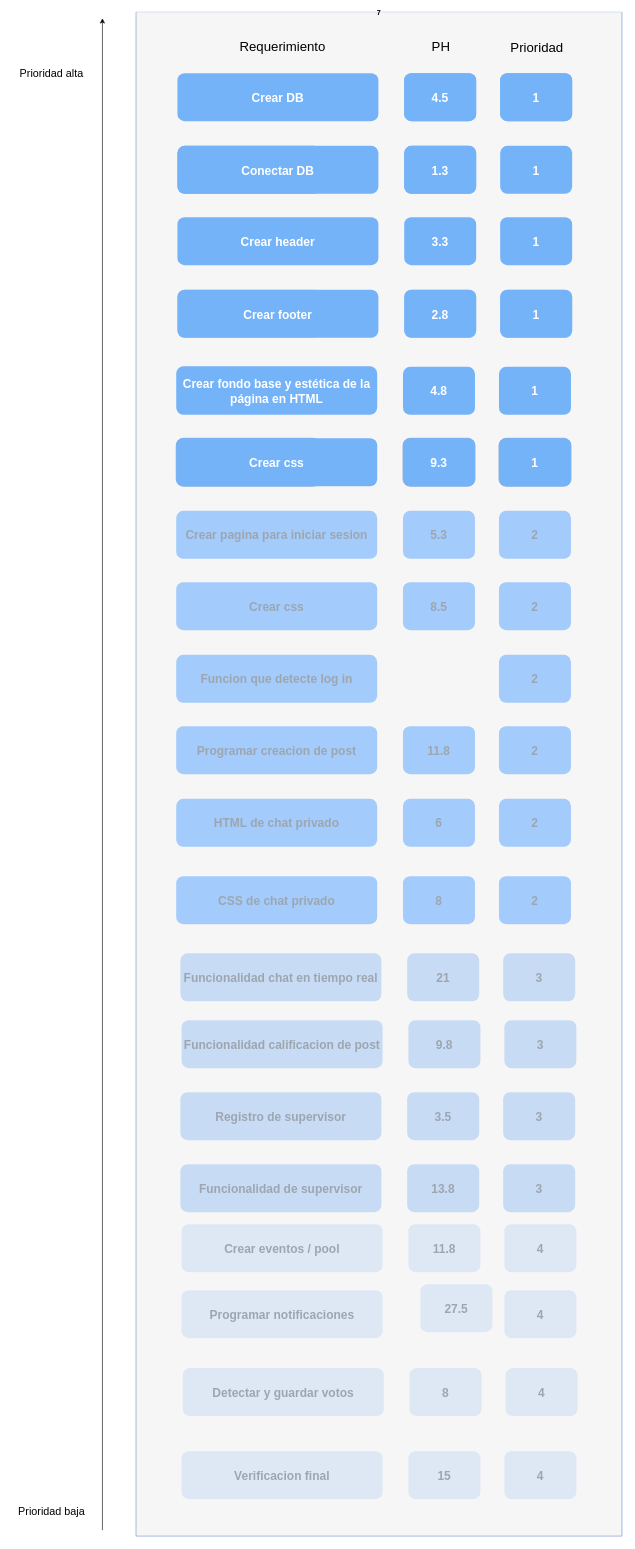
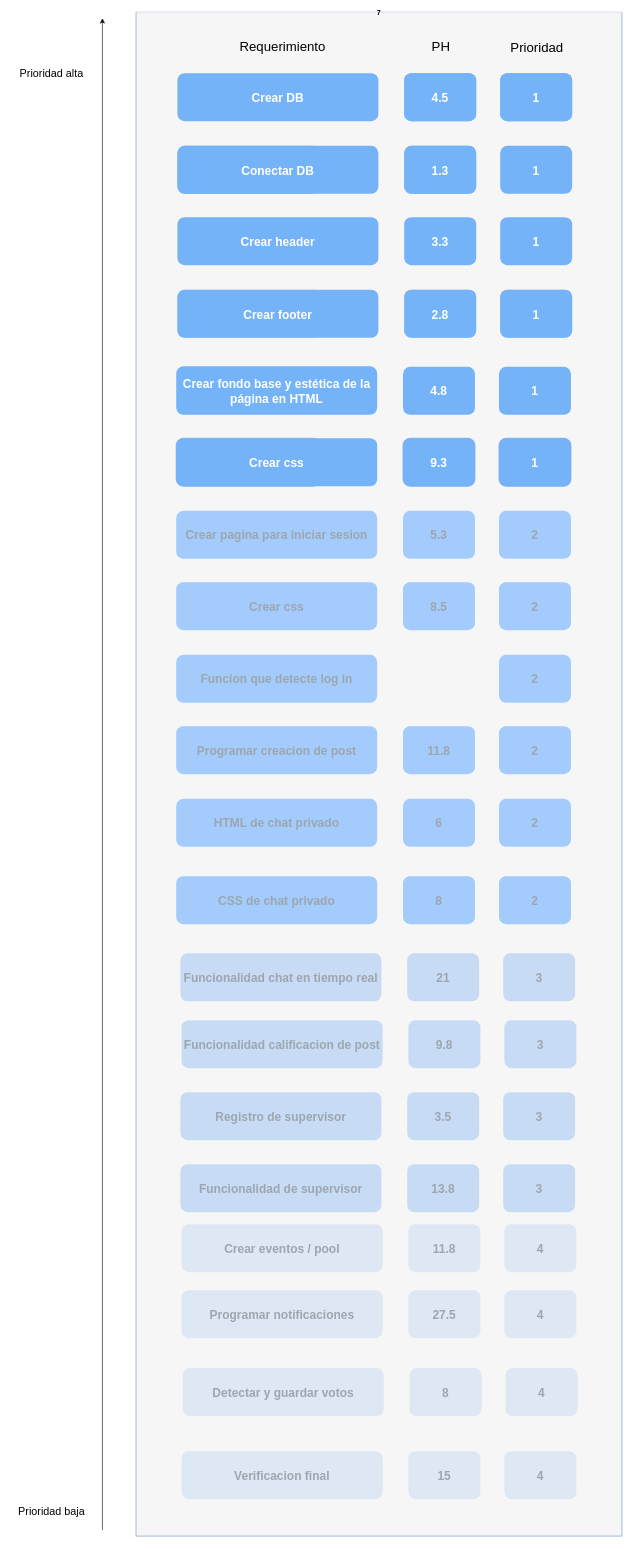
node "27.5": moved (456, 1308) -> (444, 1314)
